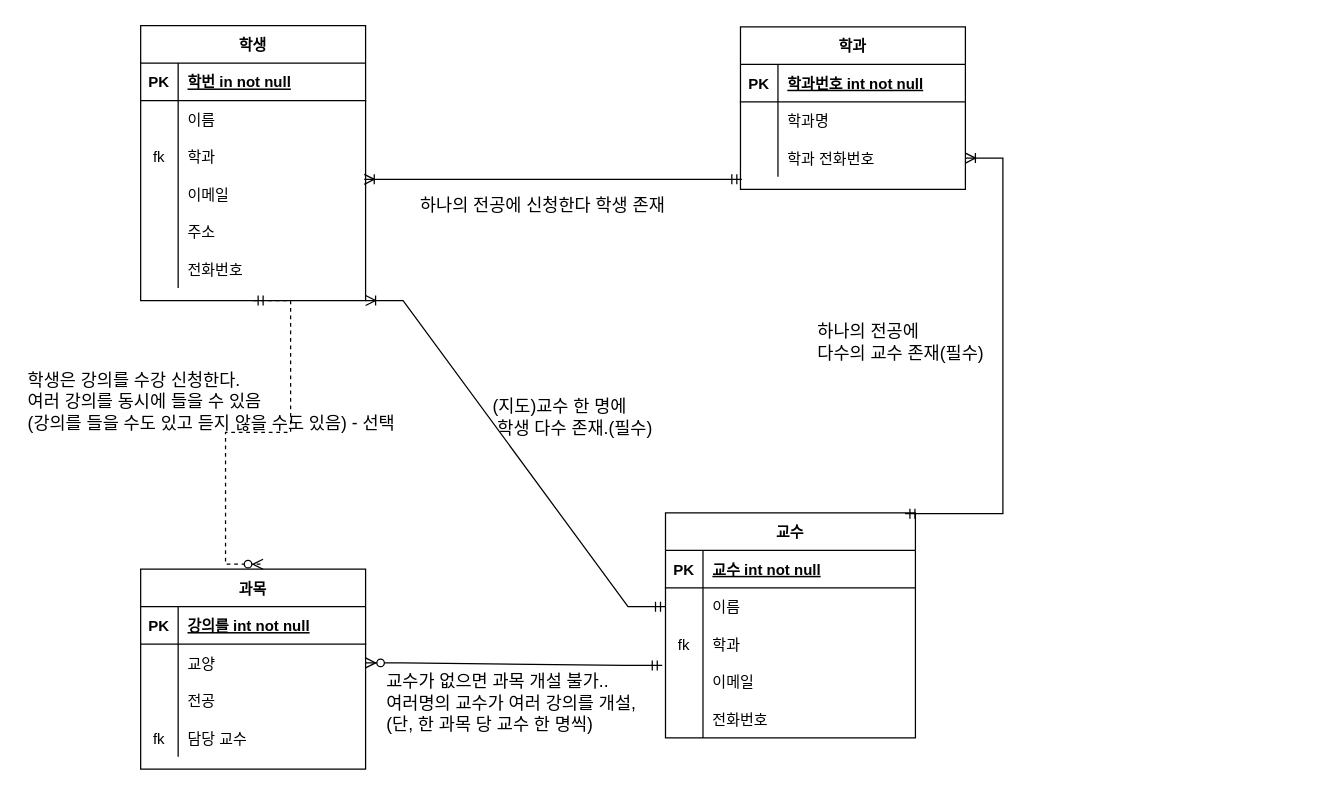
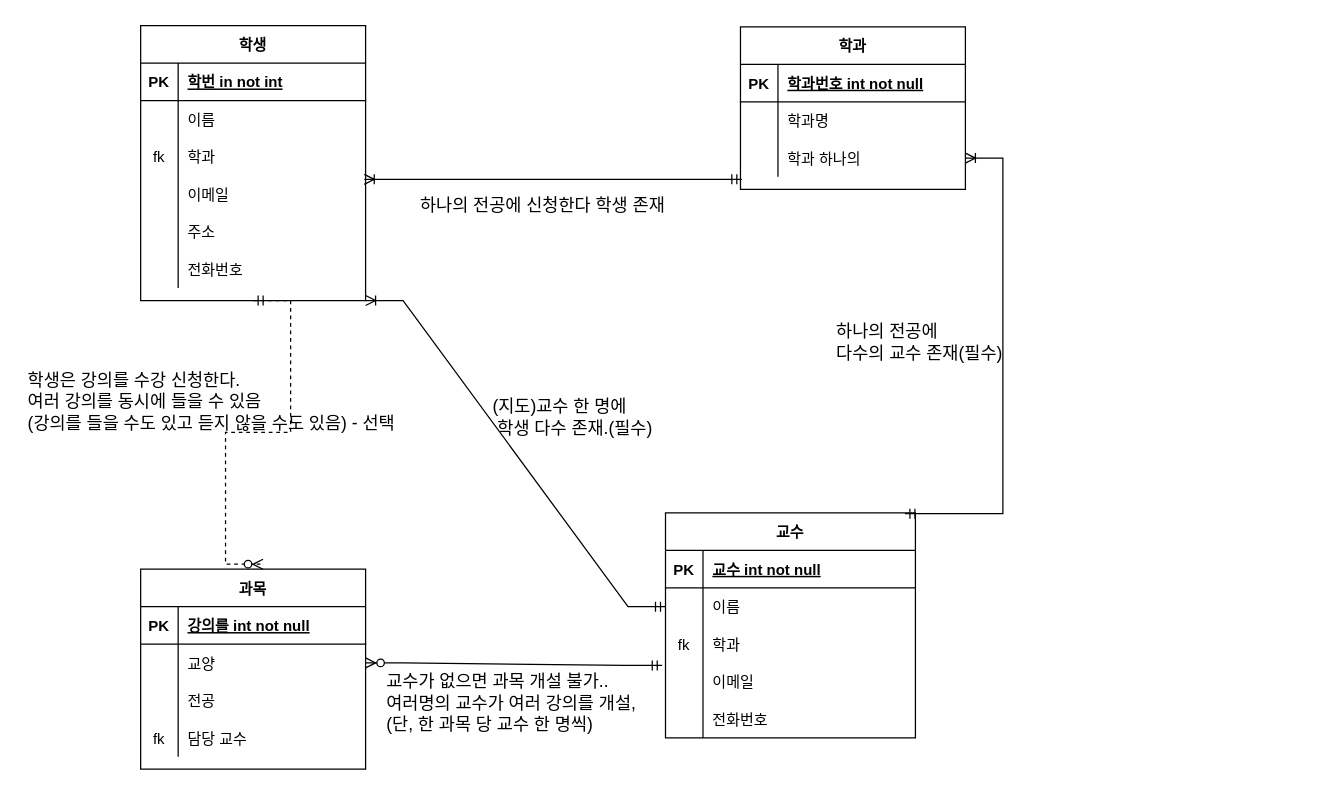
node "학번 in not null": label "학번 in not null" -> "학번 in not int"
node "학과 전화번호": label "학과 전화번호" -> "학과 하나의"
node "하나의 전공에 다수의 교수 존재(필수)": moved (1060, 338) -> (1079, 338)
